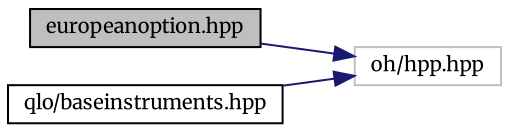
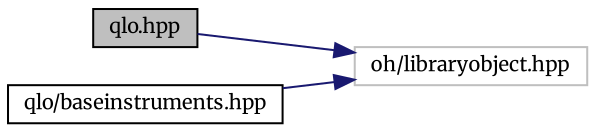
node "europeanoption.hpp": label "europeanoption.hpp" -> "qlo.hpp"
node "oh/hpp.hpp": label "oh/hpp.hpp" -> "oh/libraryobject.hpp"
